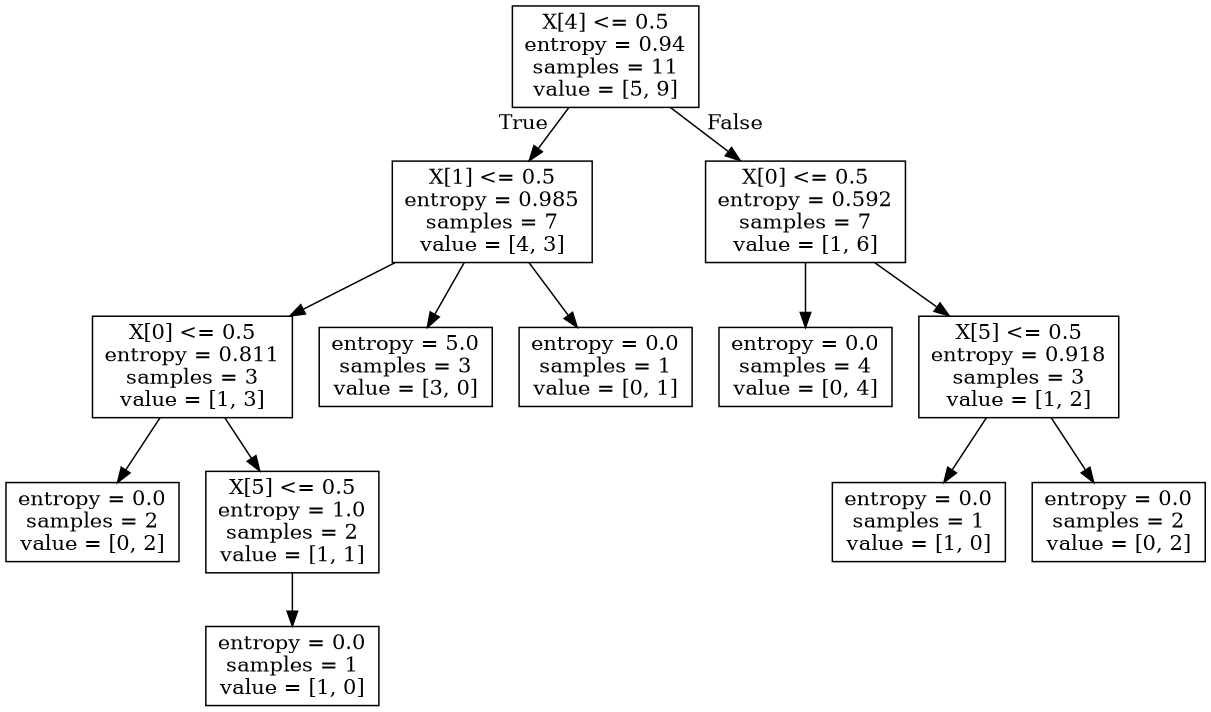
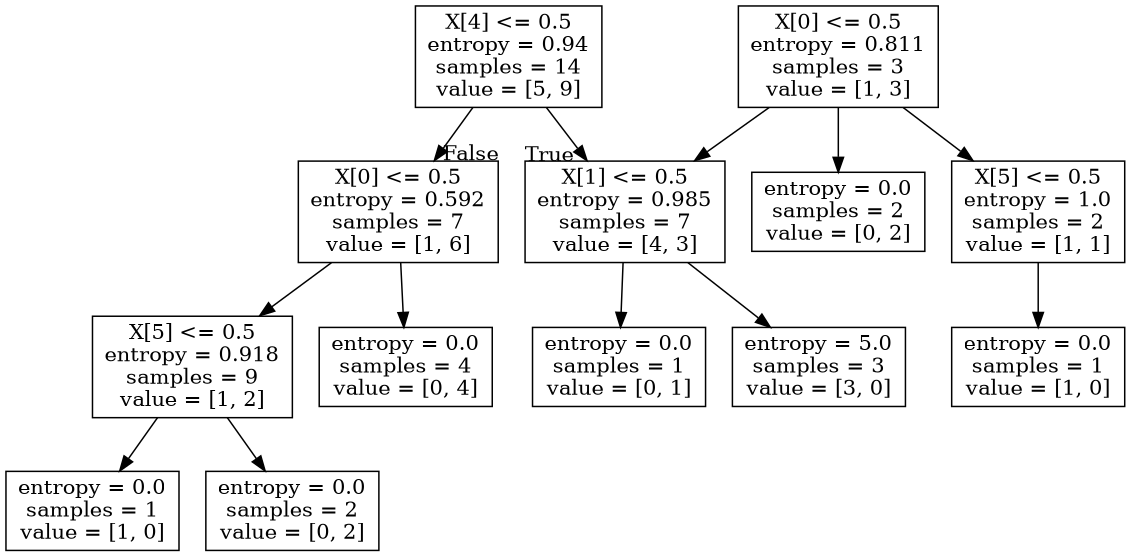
node "X[4] <= 0.5 entropy = 0.94 samples = 11 value = [5, 9]": label "X[4] <= 0.5 entropy = 0.94 samples = 11 value = [5, 9]" -> "X[4] <= 0.5 entropy = 0.94 samples = 14 value = [5, 9]"
edge "X[1] <= 0.5 entropy = 0.985 samples = 7 value = [4, 3]" -> "X[0] <= 0.5 entropy = 0.811 samples = 3 value = [1, 3]": reversed
node "X[5] <= 0.5 entropy = 0.918 samples = 3 value = [1, 2]": label "X[5] <= 0.5 entropy = 0.918 samples = 3 value = [1, 2]" -> "X[5] <= 0.5 entropy = 0.918 samples = 9 value = [1, 2]"
